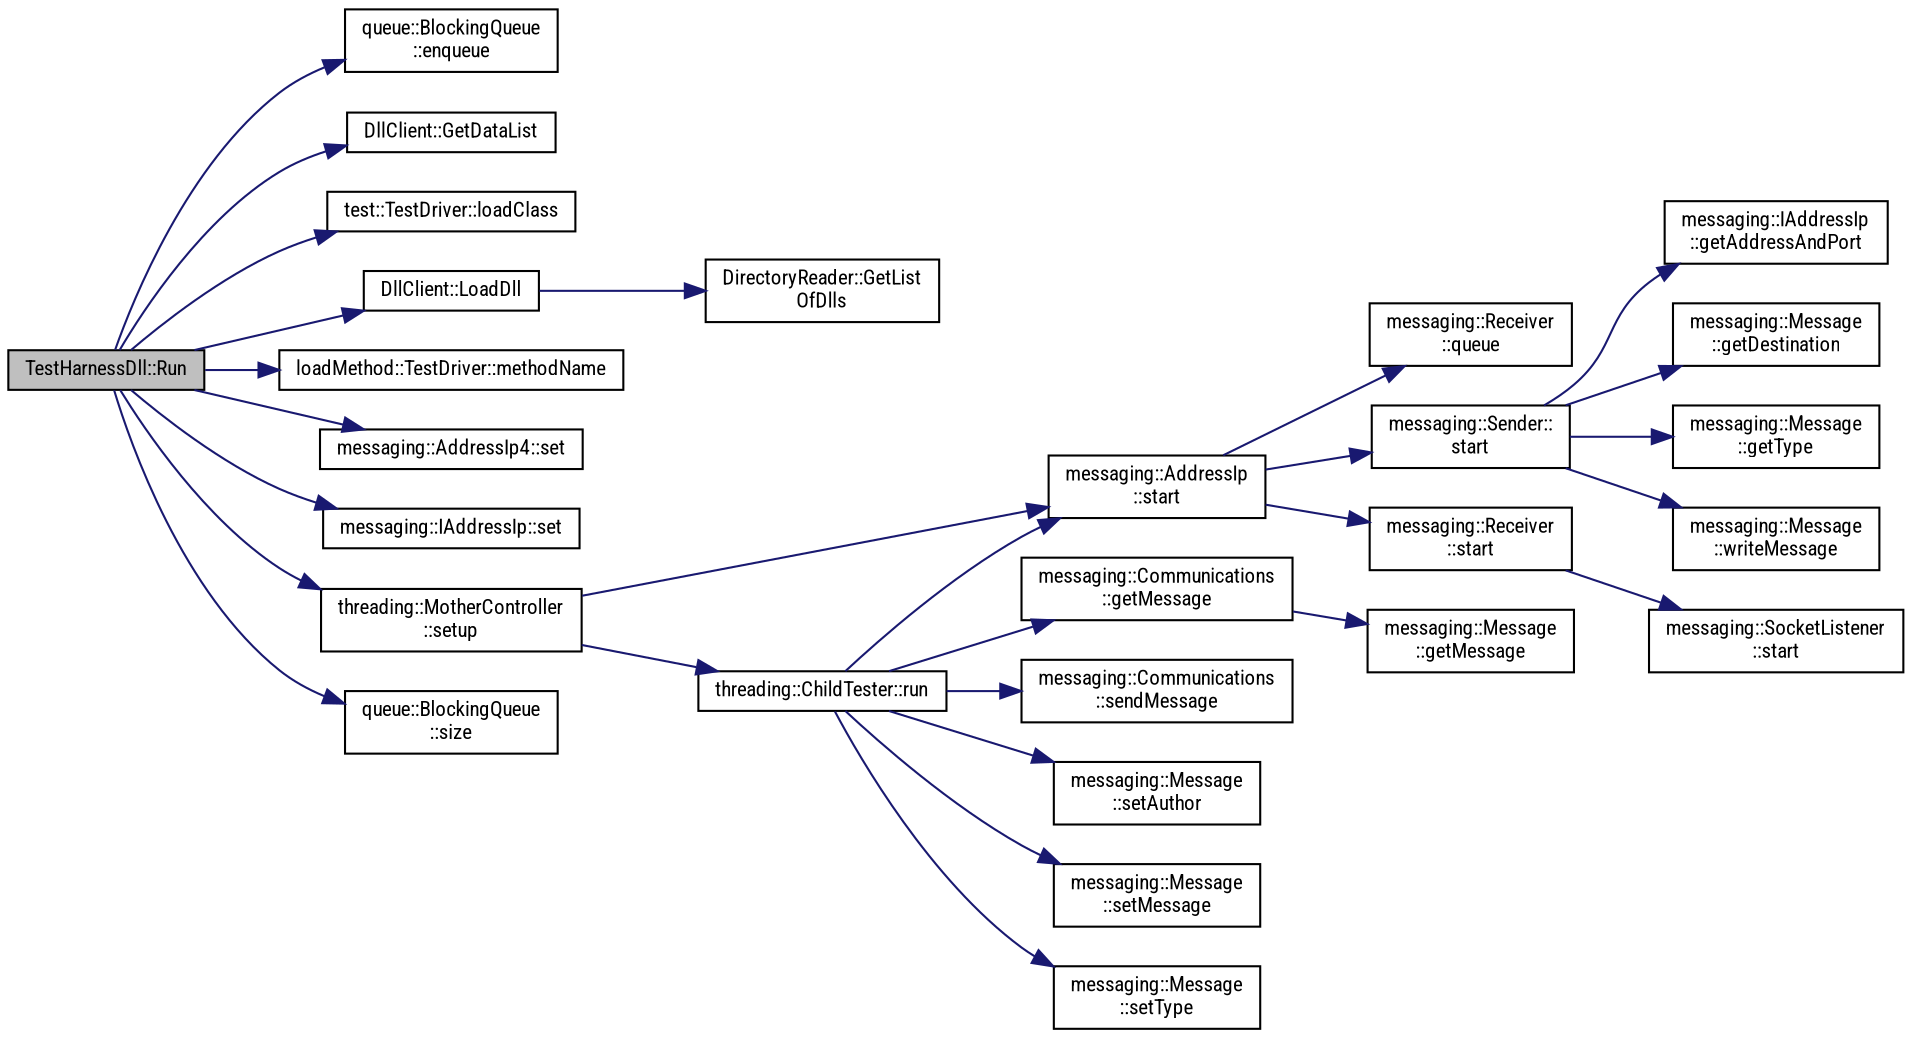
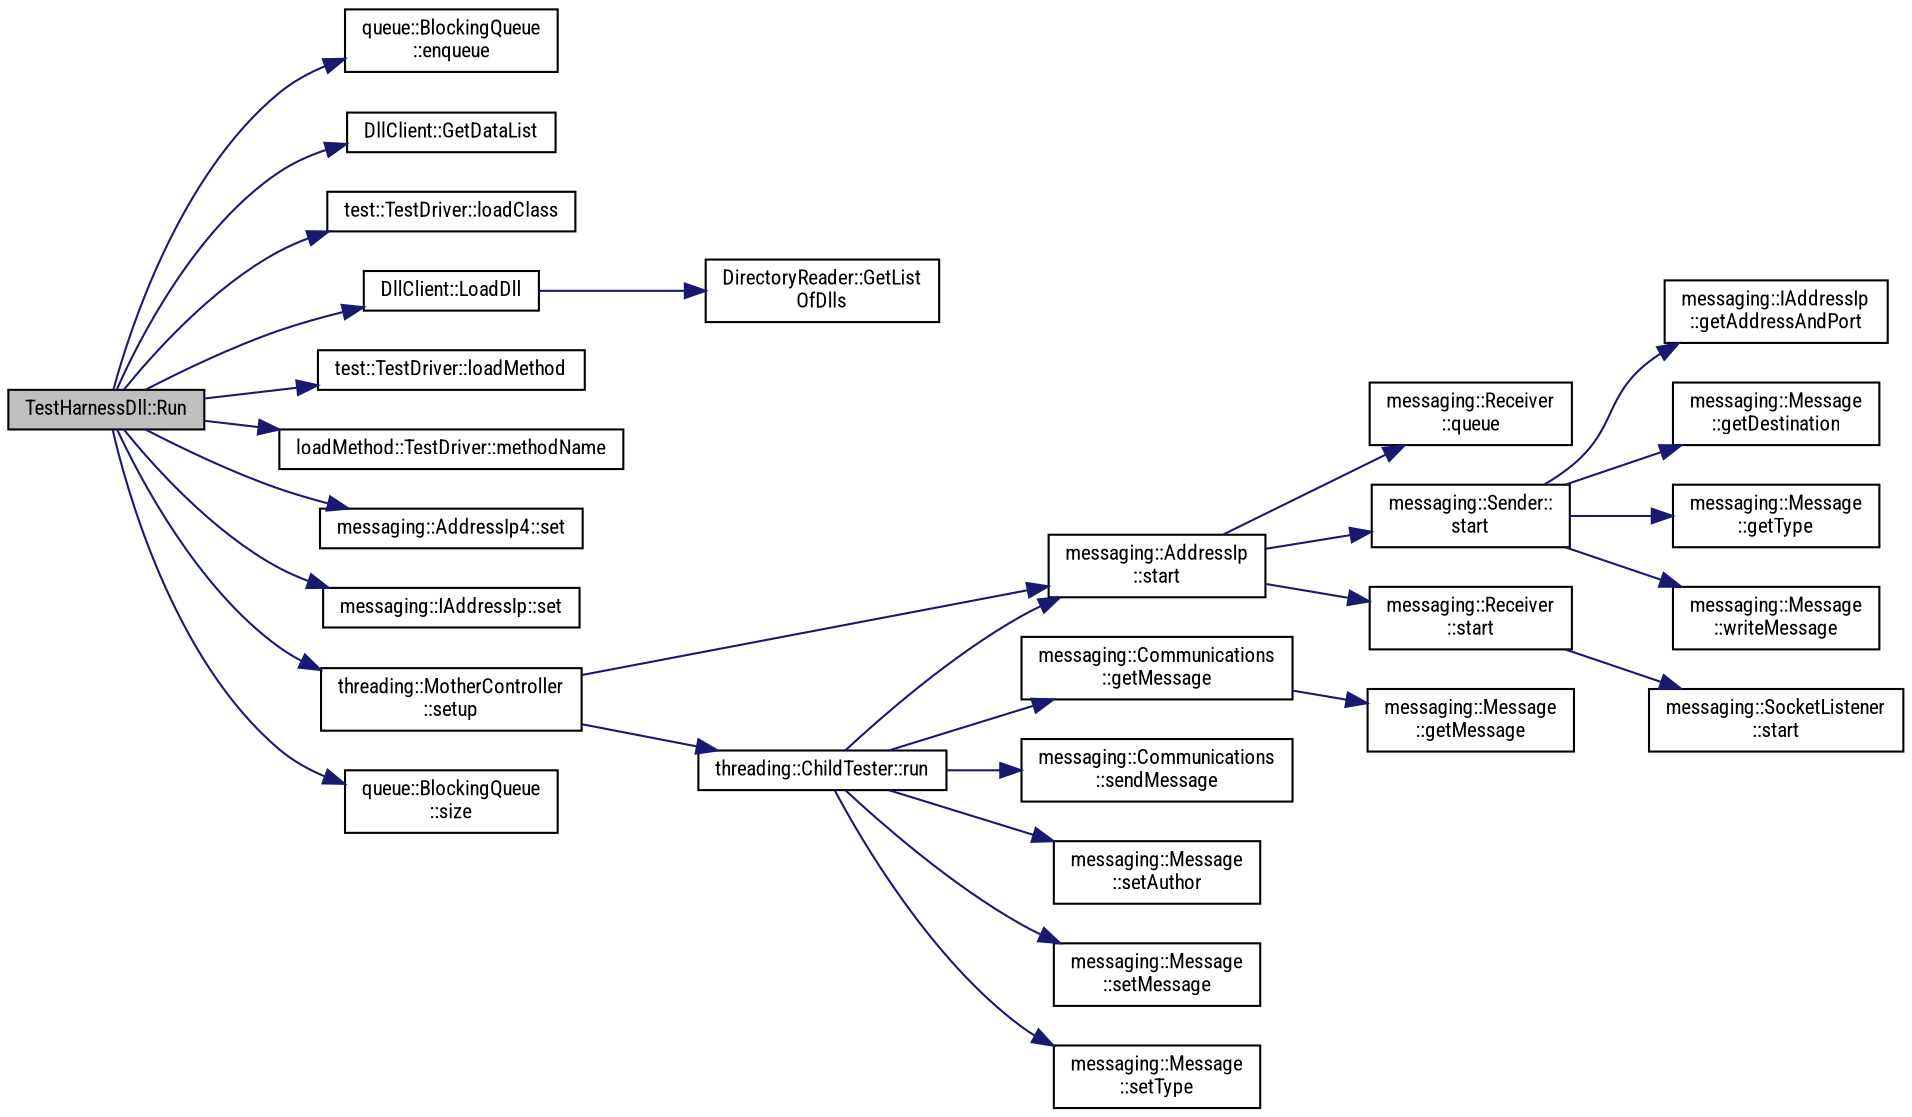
node "test::TestDriver::loadMethod": added
